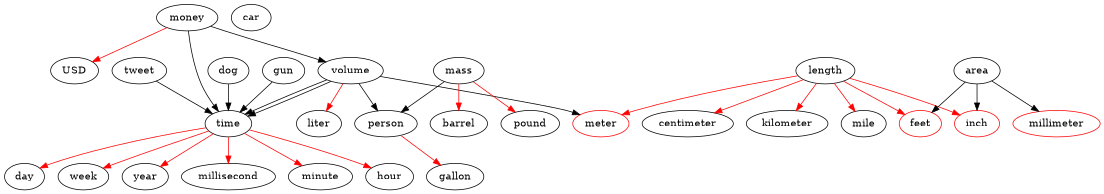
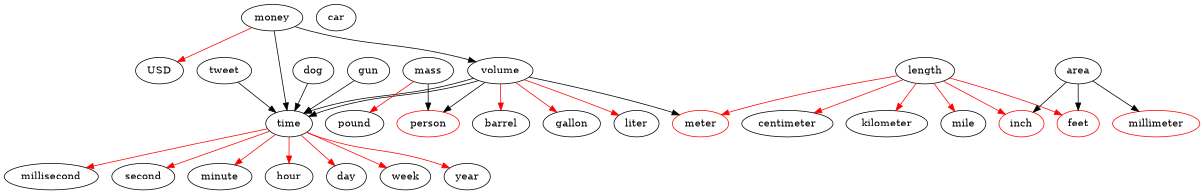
edge "mass" -> "barrel": now "volume" -> "barrel"
node "person": color black -> red
edge "person" -> "gallon": now "volume" -> "gallon"
node "second": added
